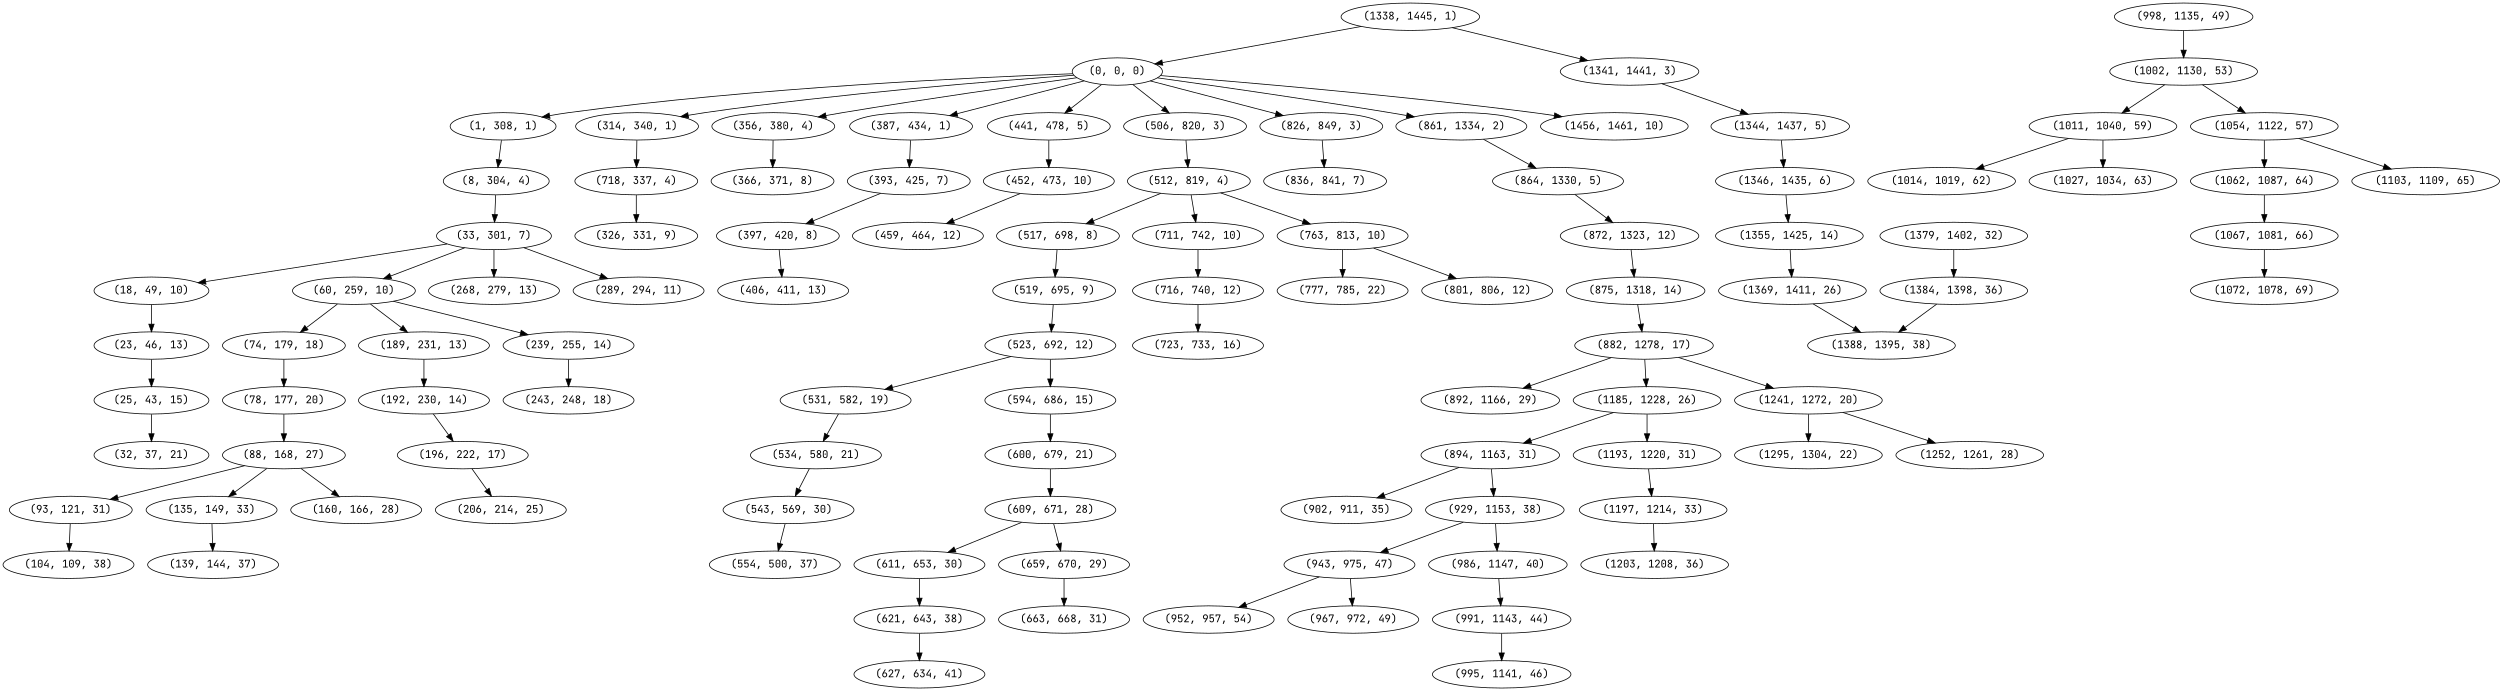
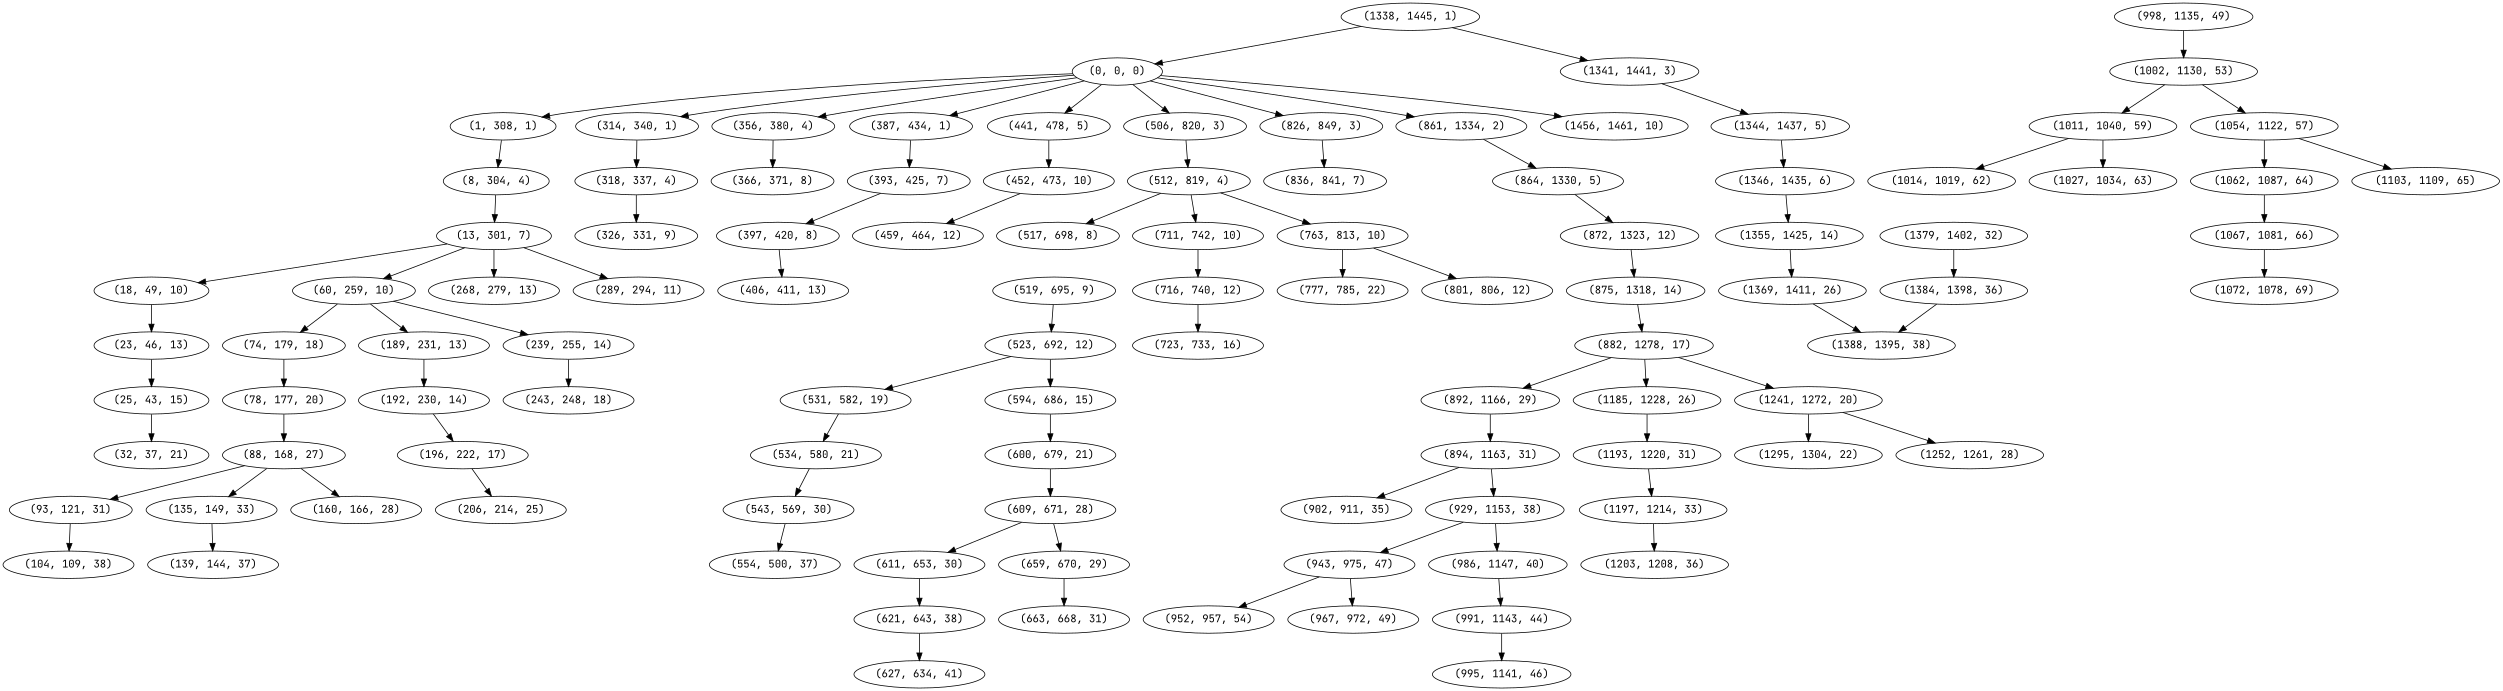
node "(718, 337, 4)": label "(718, 337, 4)" -> "(318, 337, 4)"
node "(33, 301, 7)": label "(33, 301, 7)" -> "(13, 301, 7)"
edge "(517, 698, 8)" -> "(519, 695, 9)": removed
edge "(1185, 1228, 26)" -> "(894, 1163, 31)": now "(892, 1166, 29)" -> "(894, 1163, 31)"
